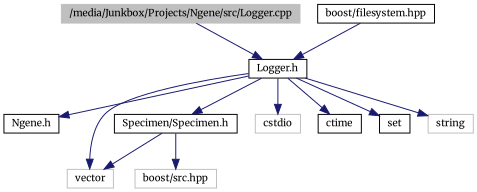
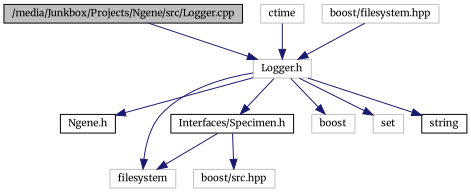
node "/media/Junkbox/Projects/Ngene/src/Logger.cpp": color grey75 -> black
node "boost/filesystem.hpp": color black -> grey75
node "Logger.h": color black -> grey75
edge "Logger.h" -> "ctime": reversed
node "Specimen/Specimen.h": label "Specimen/Specimen.h" -> "Interfaces/Specimen.h"
node "cstdio": label "cstdio" -> "boost"
node "ctime": color black -> grey75
node "set": color black -> grey75
node "string": color grey75 -> black
node "vector": label "vector" -> "filesystem"
